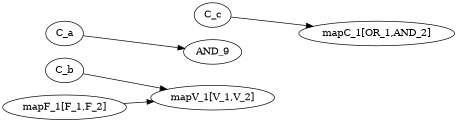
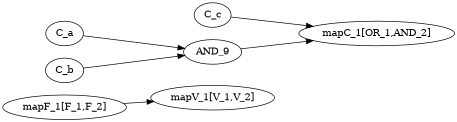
edge "AND_9" -> "mapC_1[OR_1,AND_2]": added
edge "C_b" -> "mapV_1[V_1,V_2]": now "C_b" -> "AND_9"
